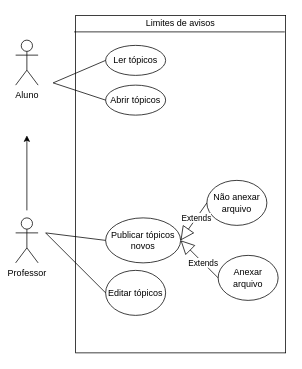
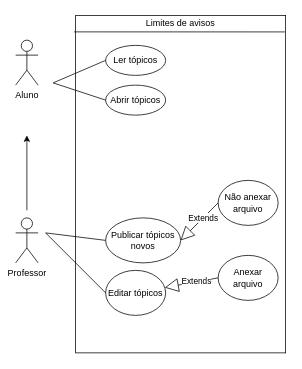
node "Não anexar arquivo": moved (237, 203) -> (248, 203)
edge "Anexar arquivo" -> "Publicar tópicos novos": now "Anexar arquivo" -> "Editar tópicos"
